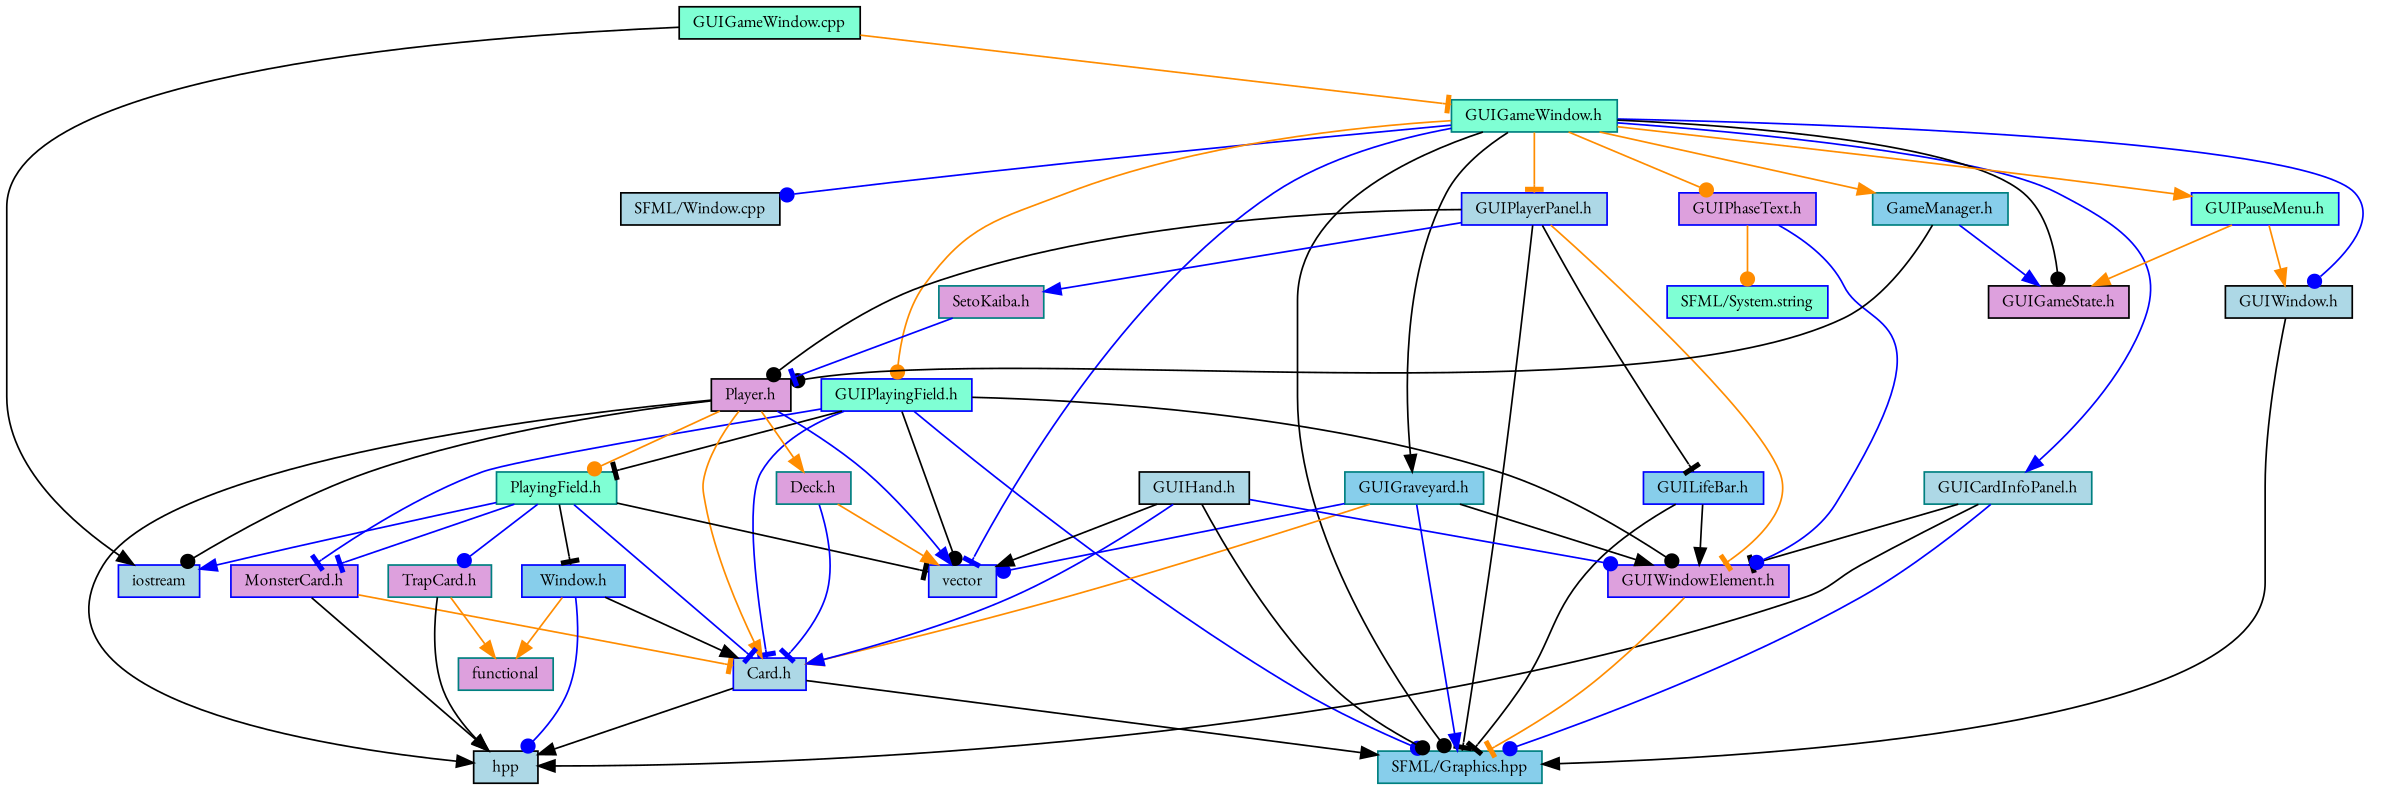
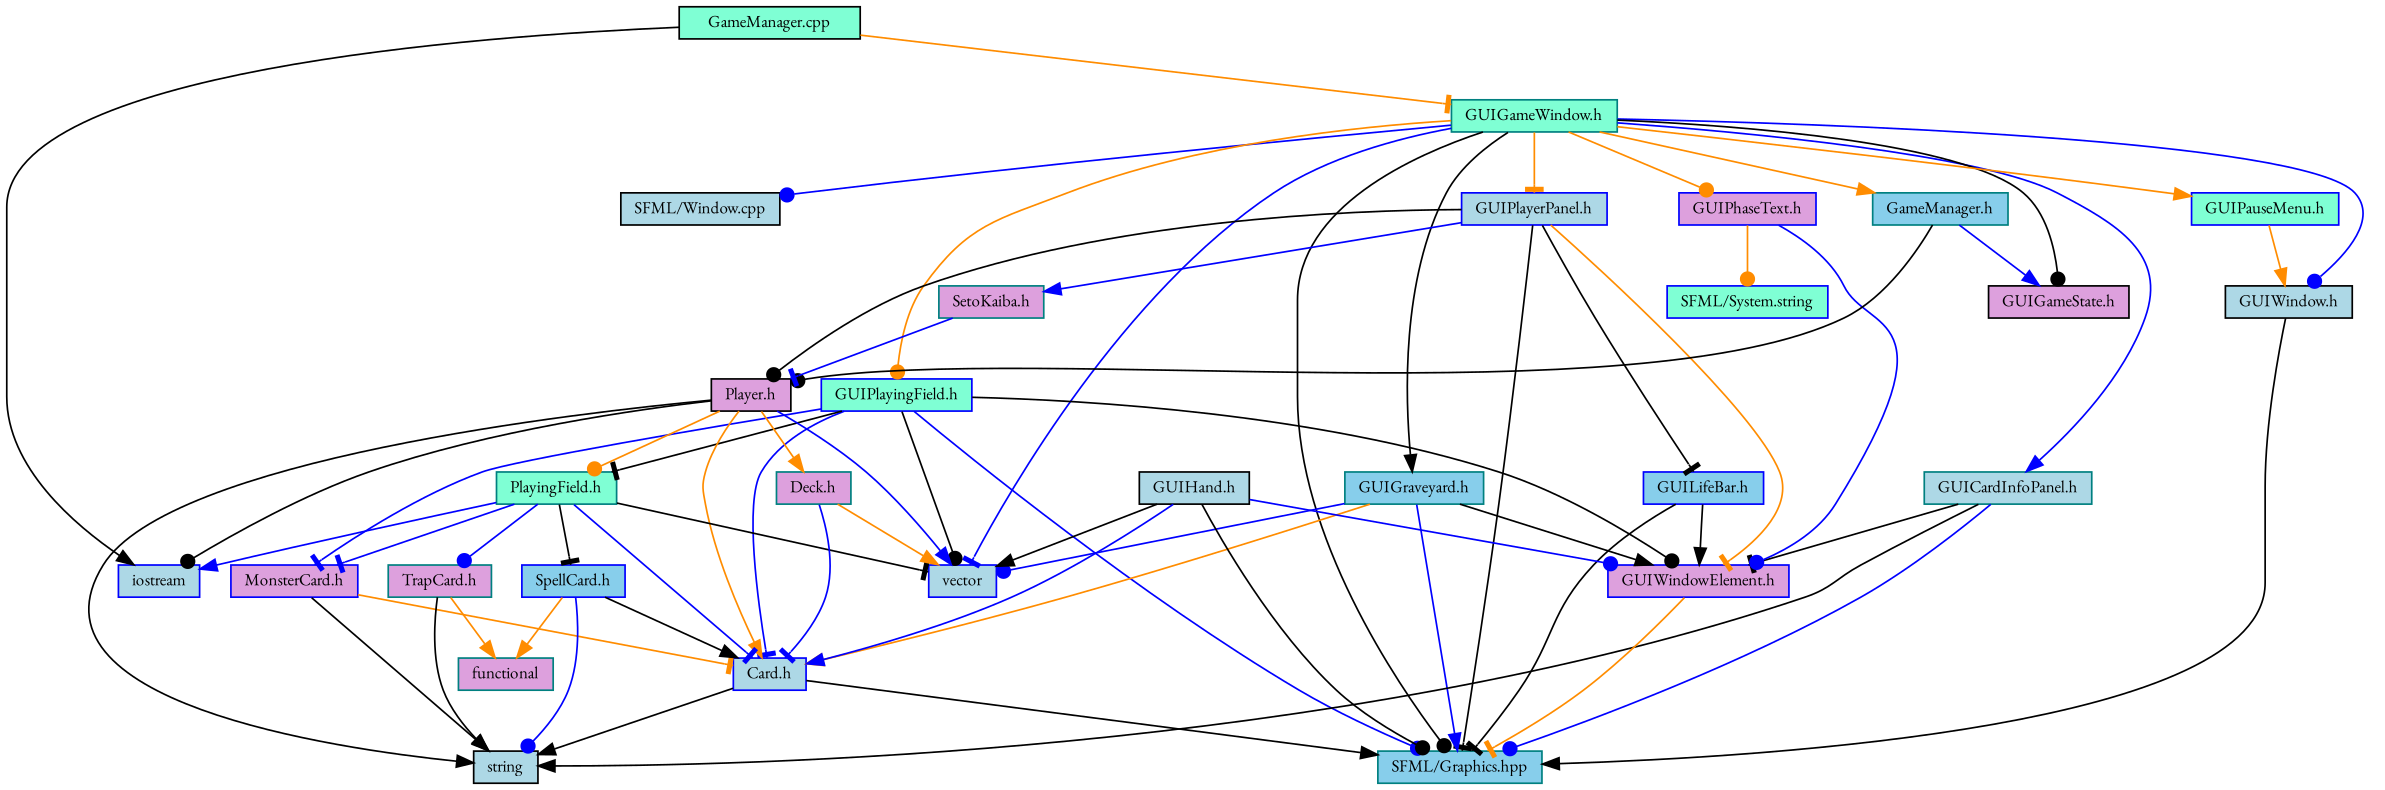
node "GUIGameWindow.cpp": label "GUIGameWindow.cpp" -> "GameManager.cpp"
edge "GUIPauseMenu.h" -> "GUIGameState.h": removed
node "Window.h": label "Window.h" -> "SpellCard.h"
node "hpp": label "hpp" -> "string"
